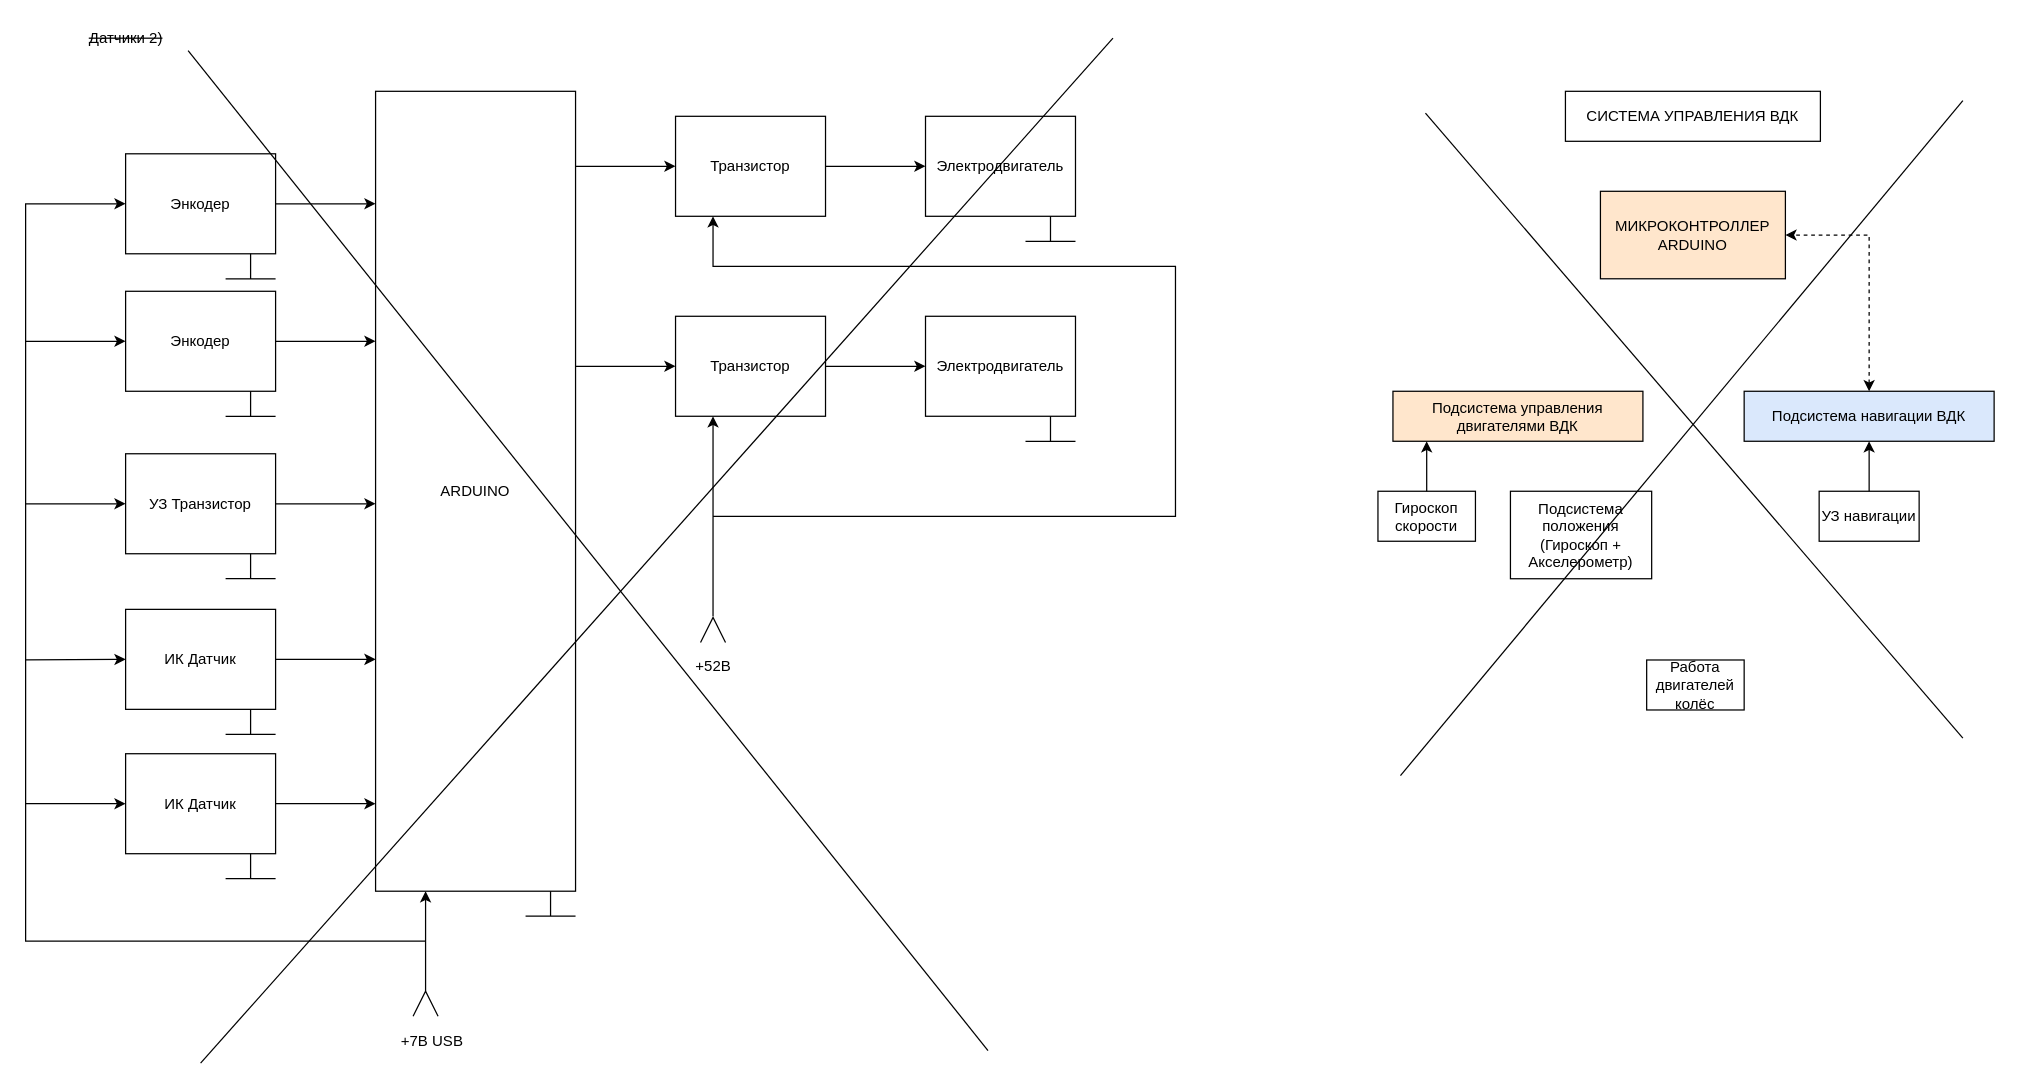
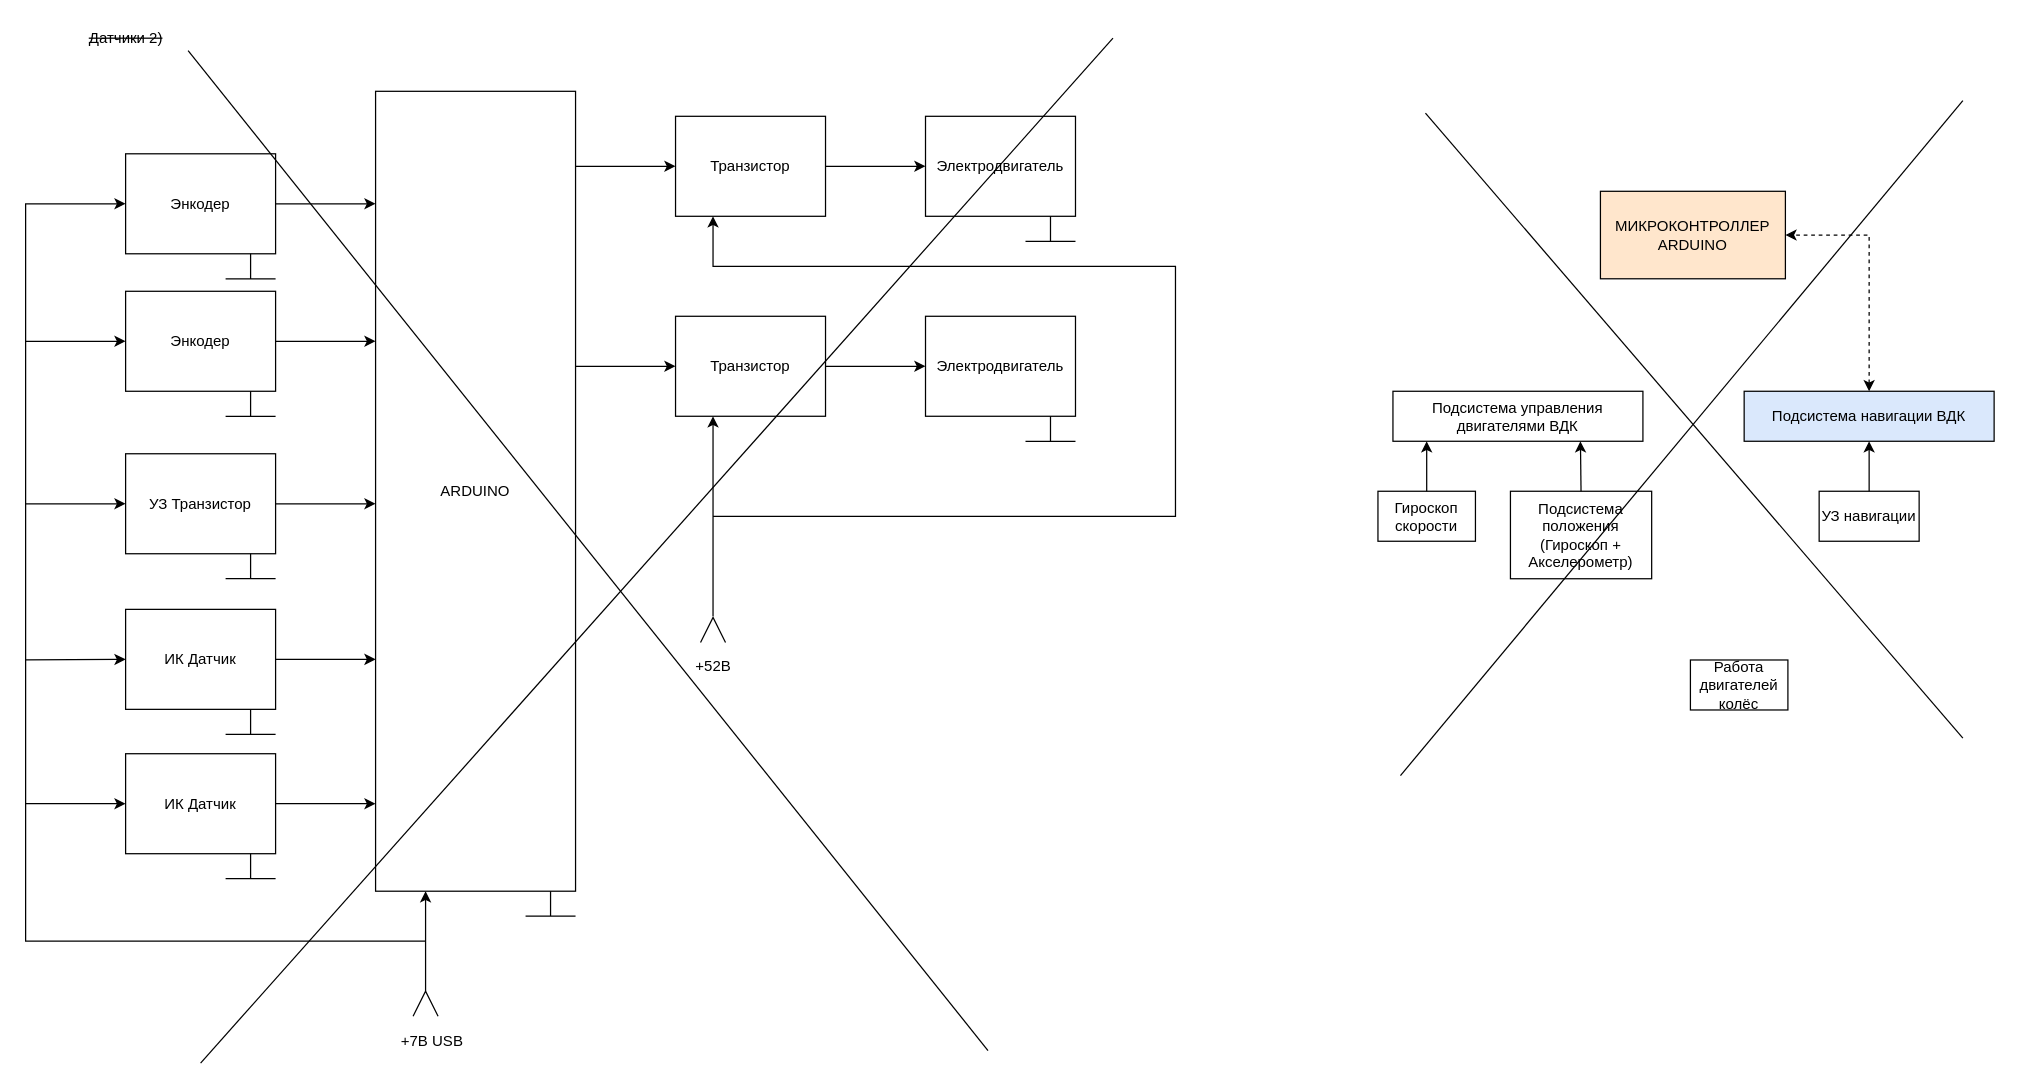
node "СИСТЕМА УПРАВЛЕНИЯ ВДК": removed
node "Подсистема управления двигателями ВДК": fillcolor #ffe6cc -> #ffffff
edge "Подсистема положения (Гироскоп + Акселерометр)" -> "Подсистема управления двигателями ВДК": added
node "Работа двигателей колёс": moved (1696, 685) -> (1739, 685)
